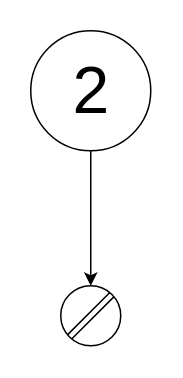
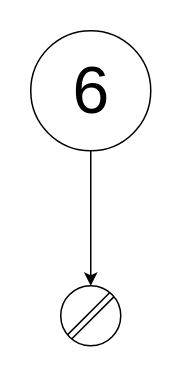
node "2": label "2" -> "6"
